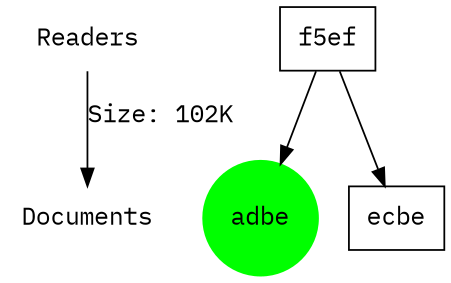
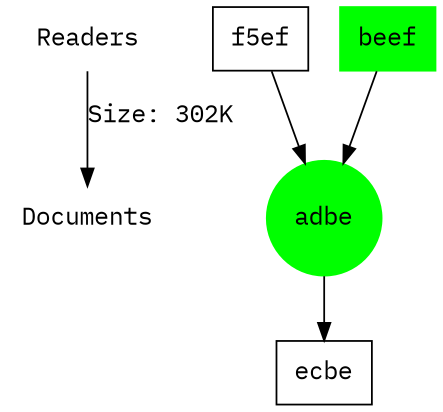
node "beef": added
edge "Readers" -> "Documents": label "Size: 102K" -> "Size: 302K"
edge "f5ef" -> "ecbe": now "adbe" -> "ecbe"
